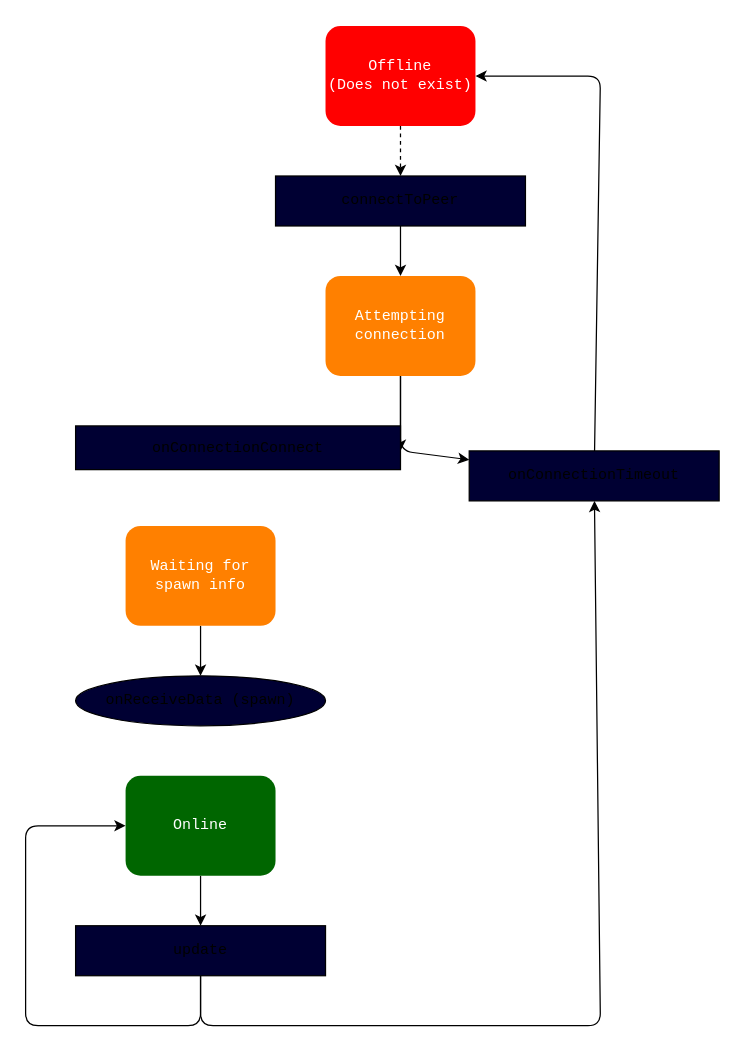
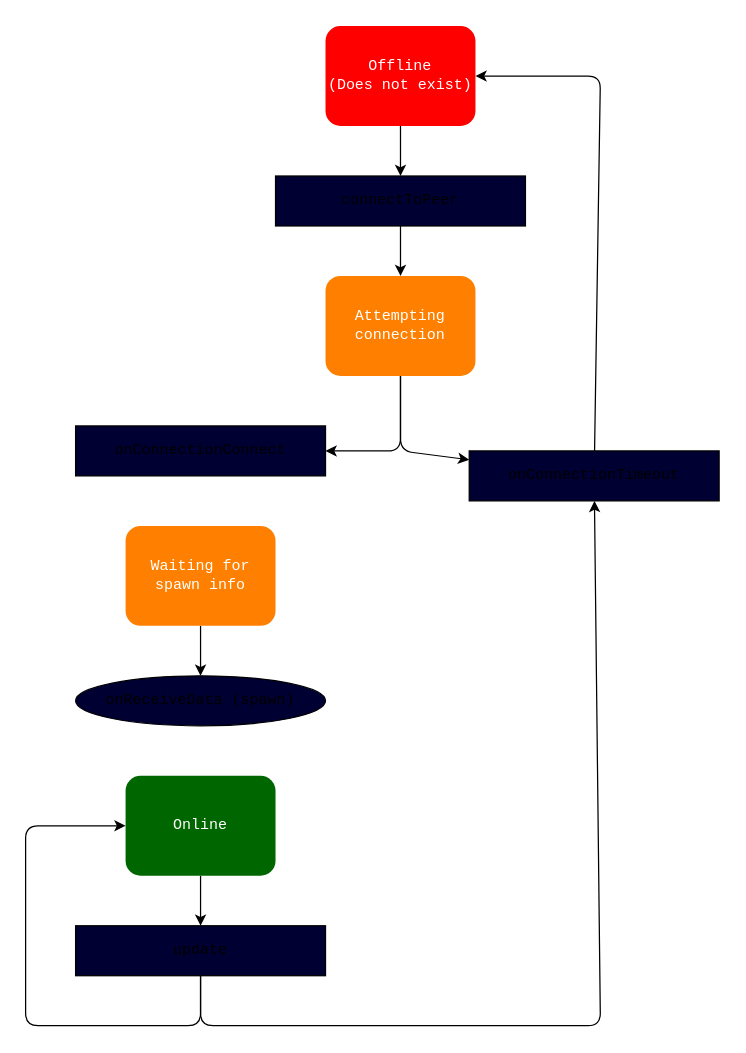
edge "Offline (Does not exist)" -> "connectToPeer": style dashed -> solid
node "onConnectionConnect": size 325x44 -> 250x50
